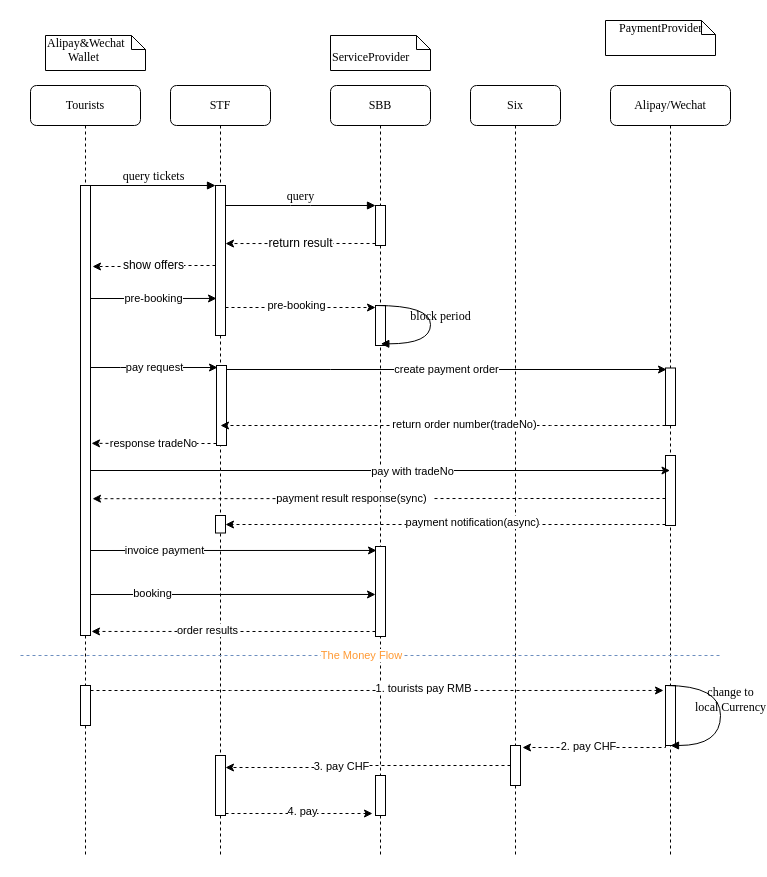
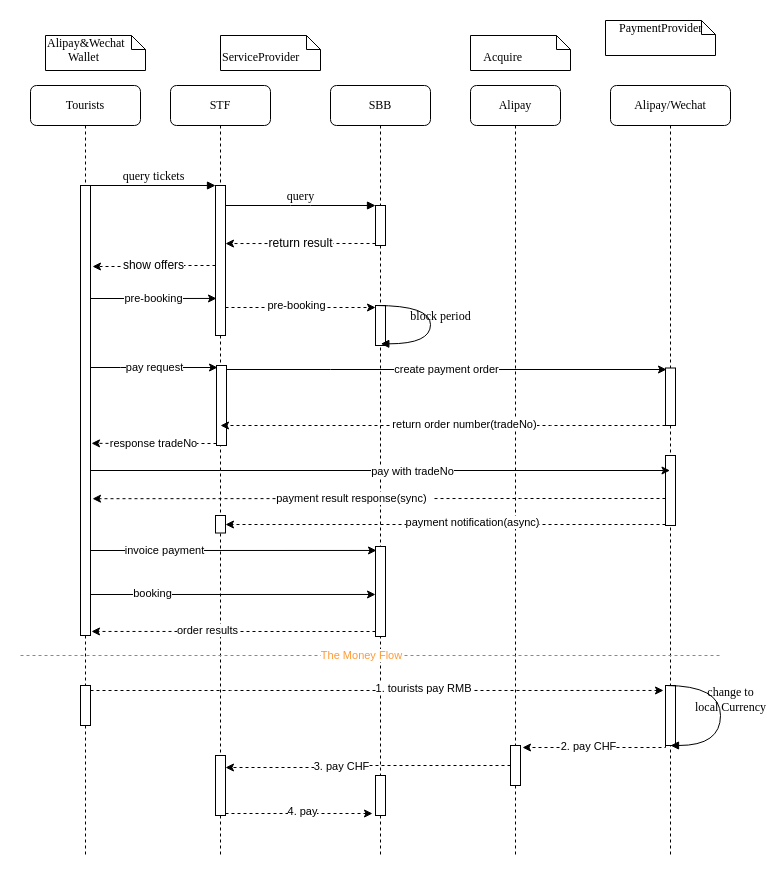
node "ServiceProvider": moved (381, 53) -> (271, 53)
node "Acquire": added
node "Six": label "Six" -> "Alipay"
